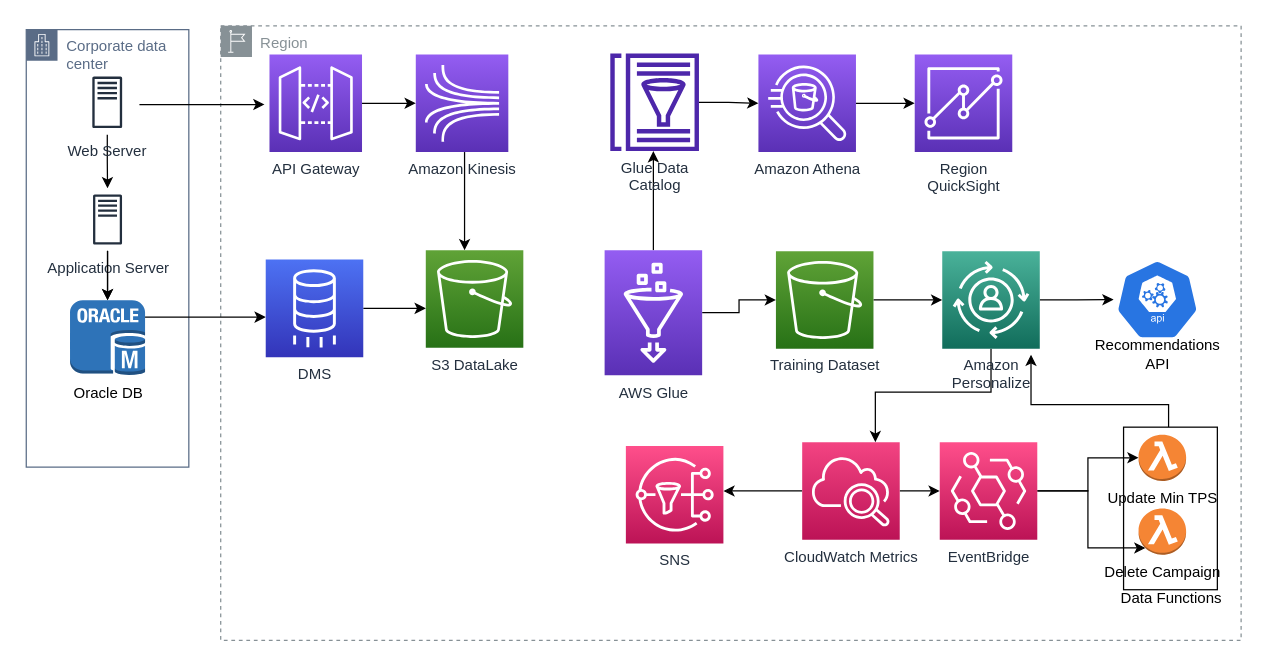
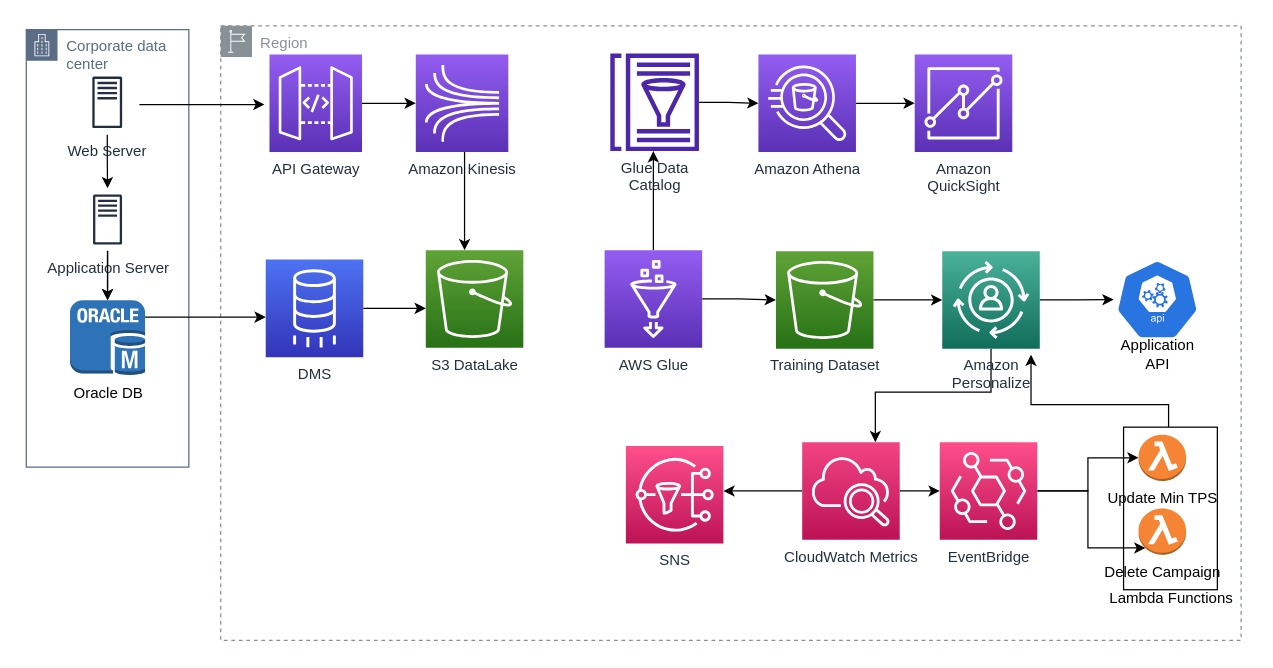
node "Region QuickSight": label "Region QuickSight" -> "Amazon QuickSight"
node "AWS Glue": size 98x125 -> 98x98
node "Recommendations API": label "Recommendations API" -> "Application API"
node "Data Functions": label "Data Functions" -> "Lambda Functions"
